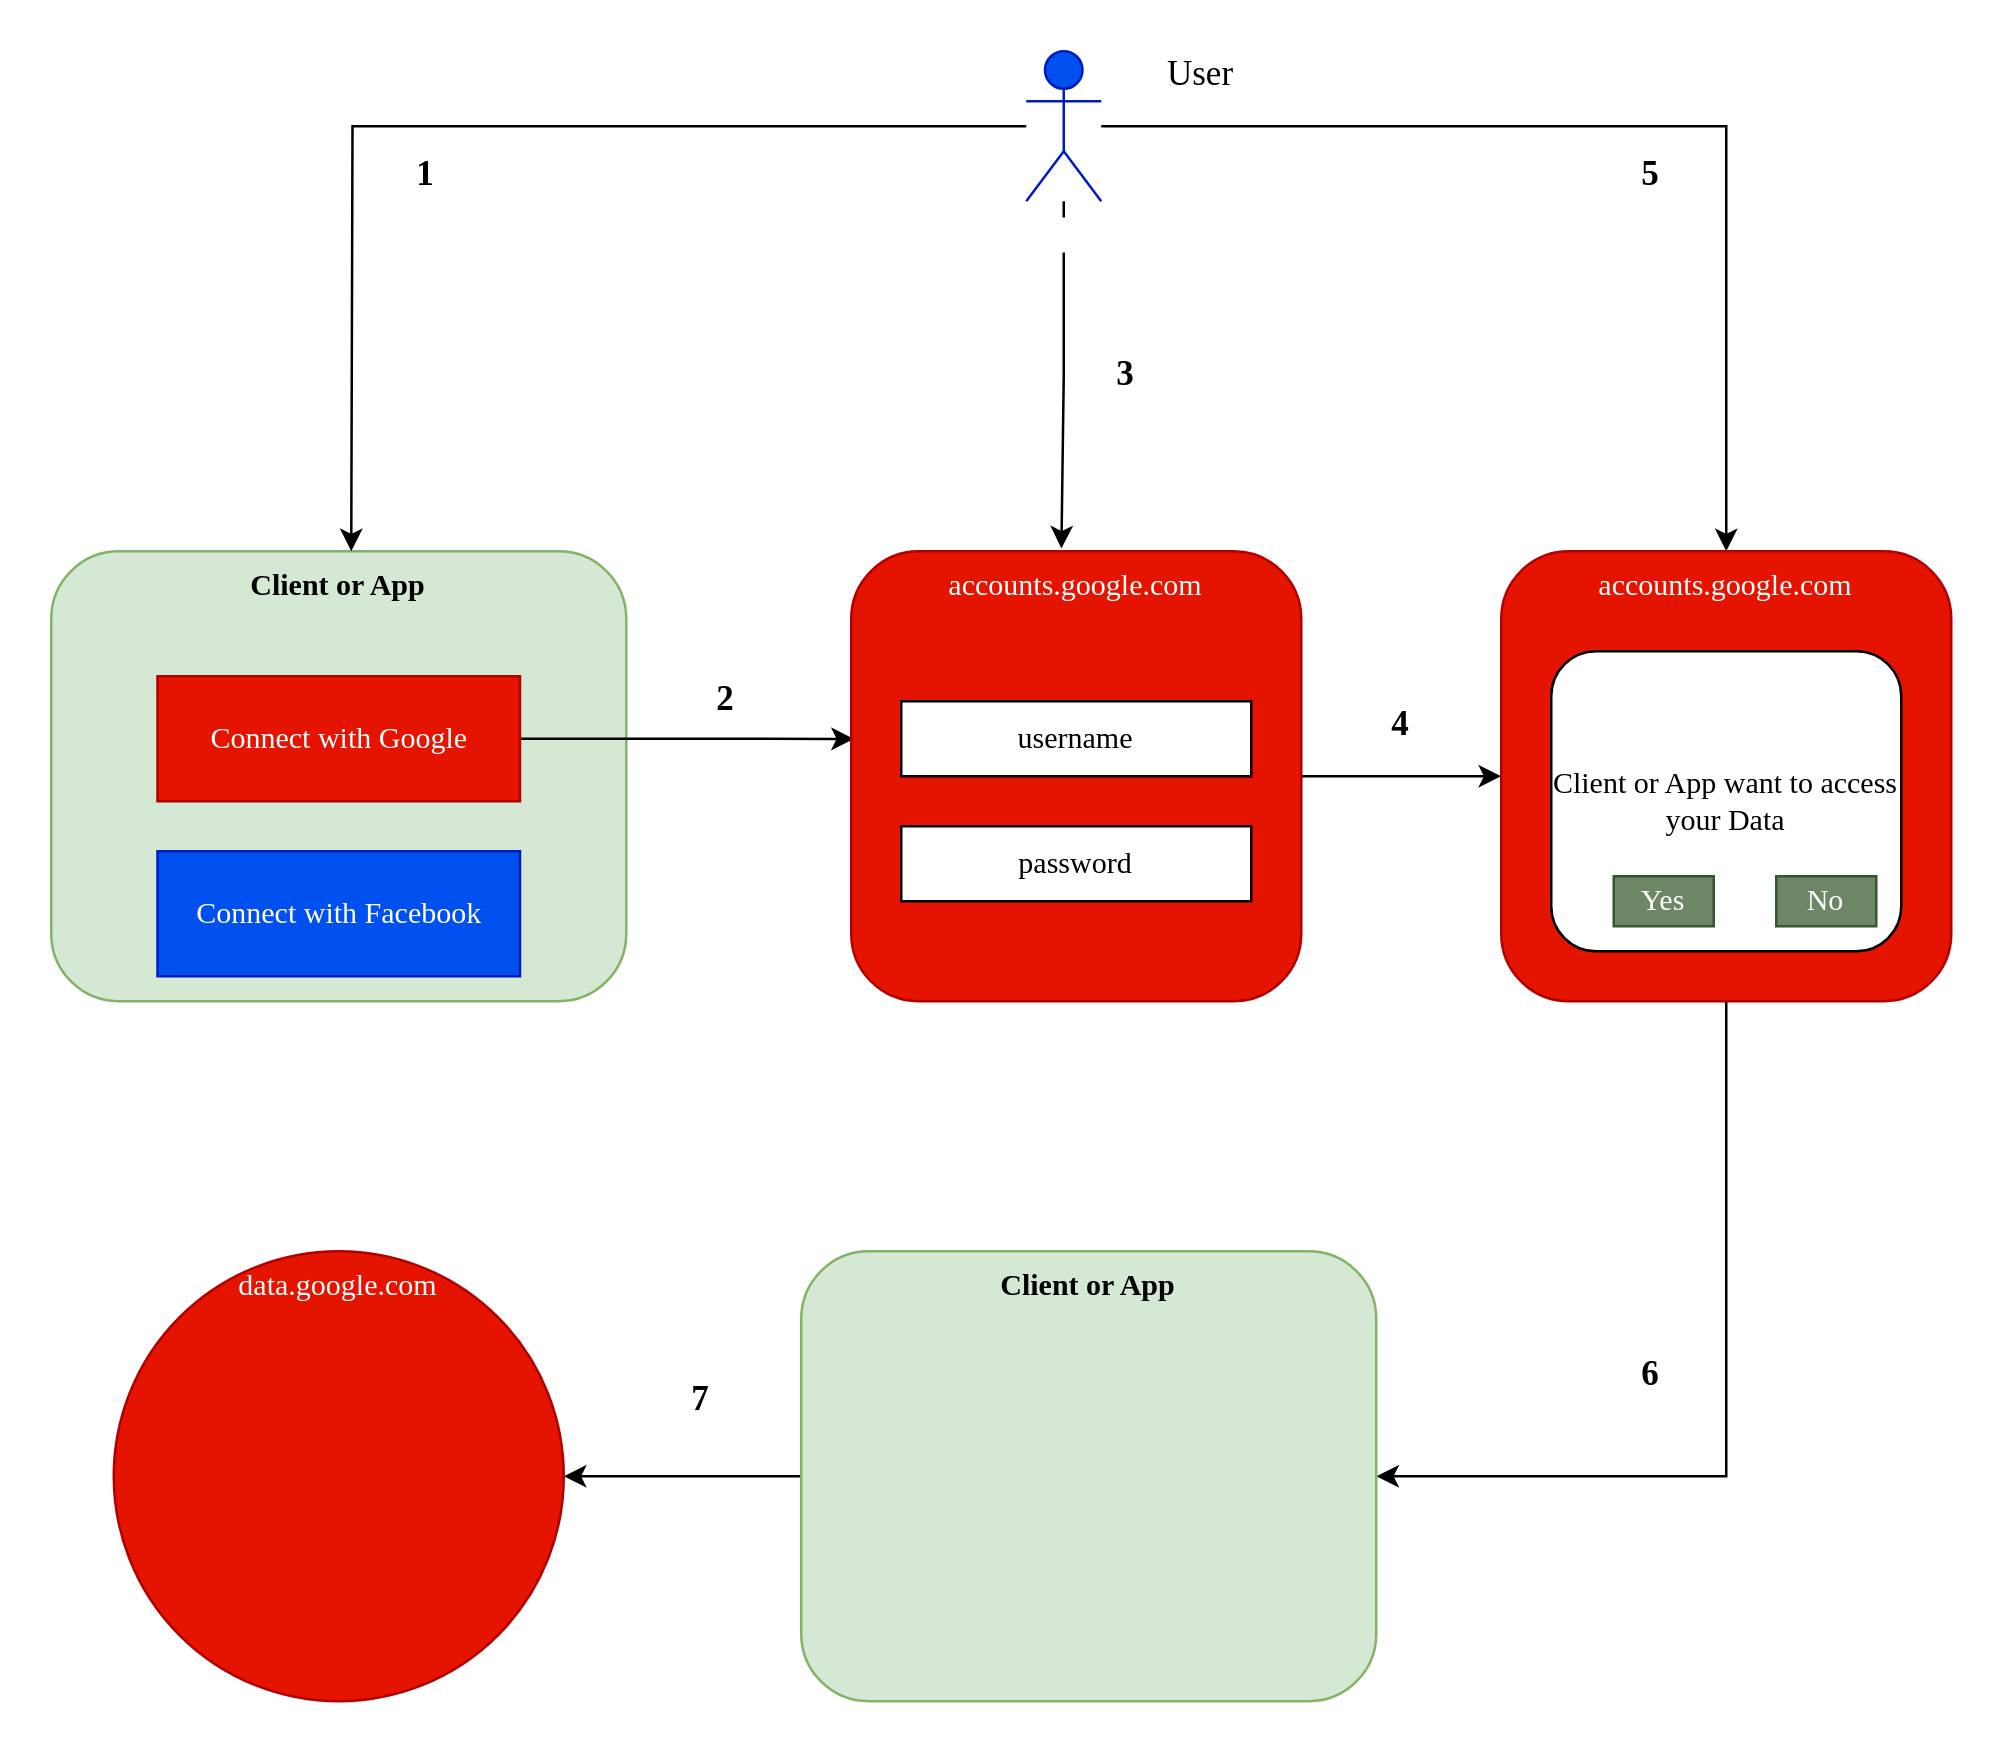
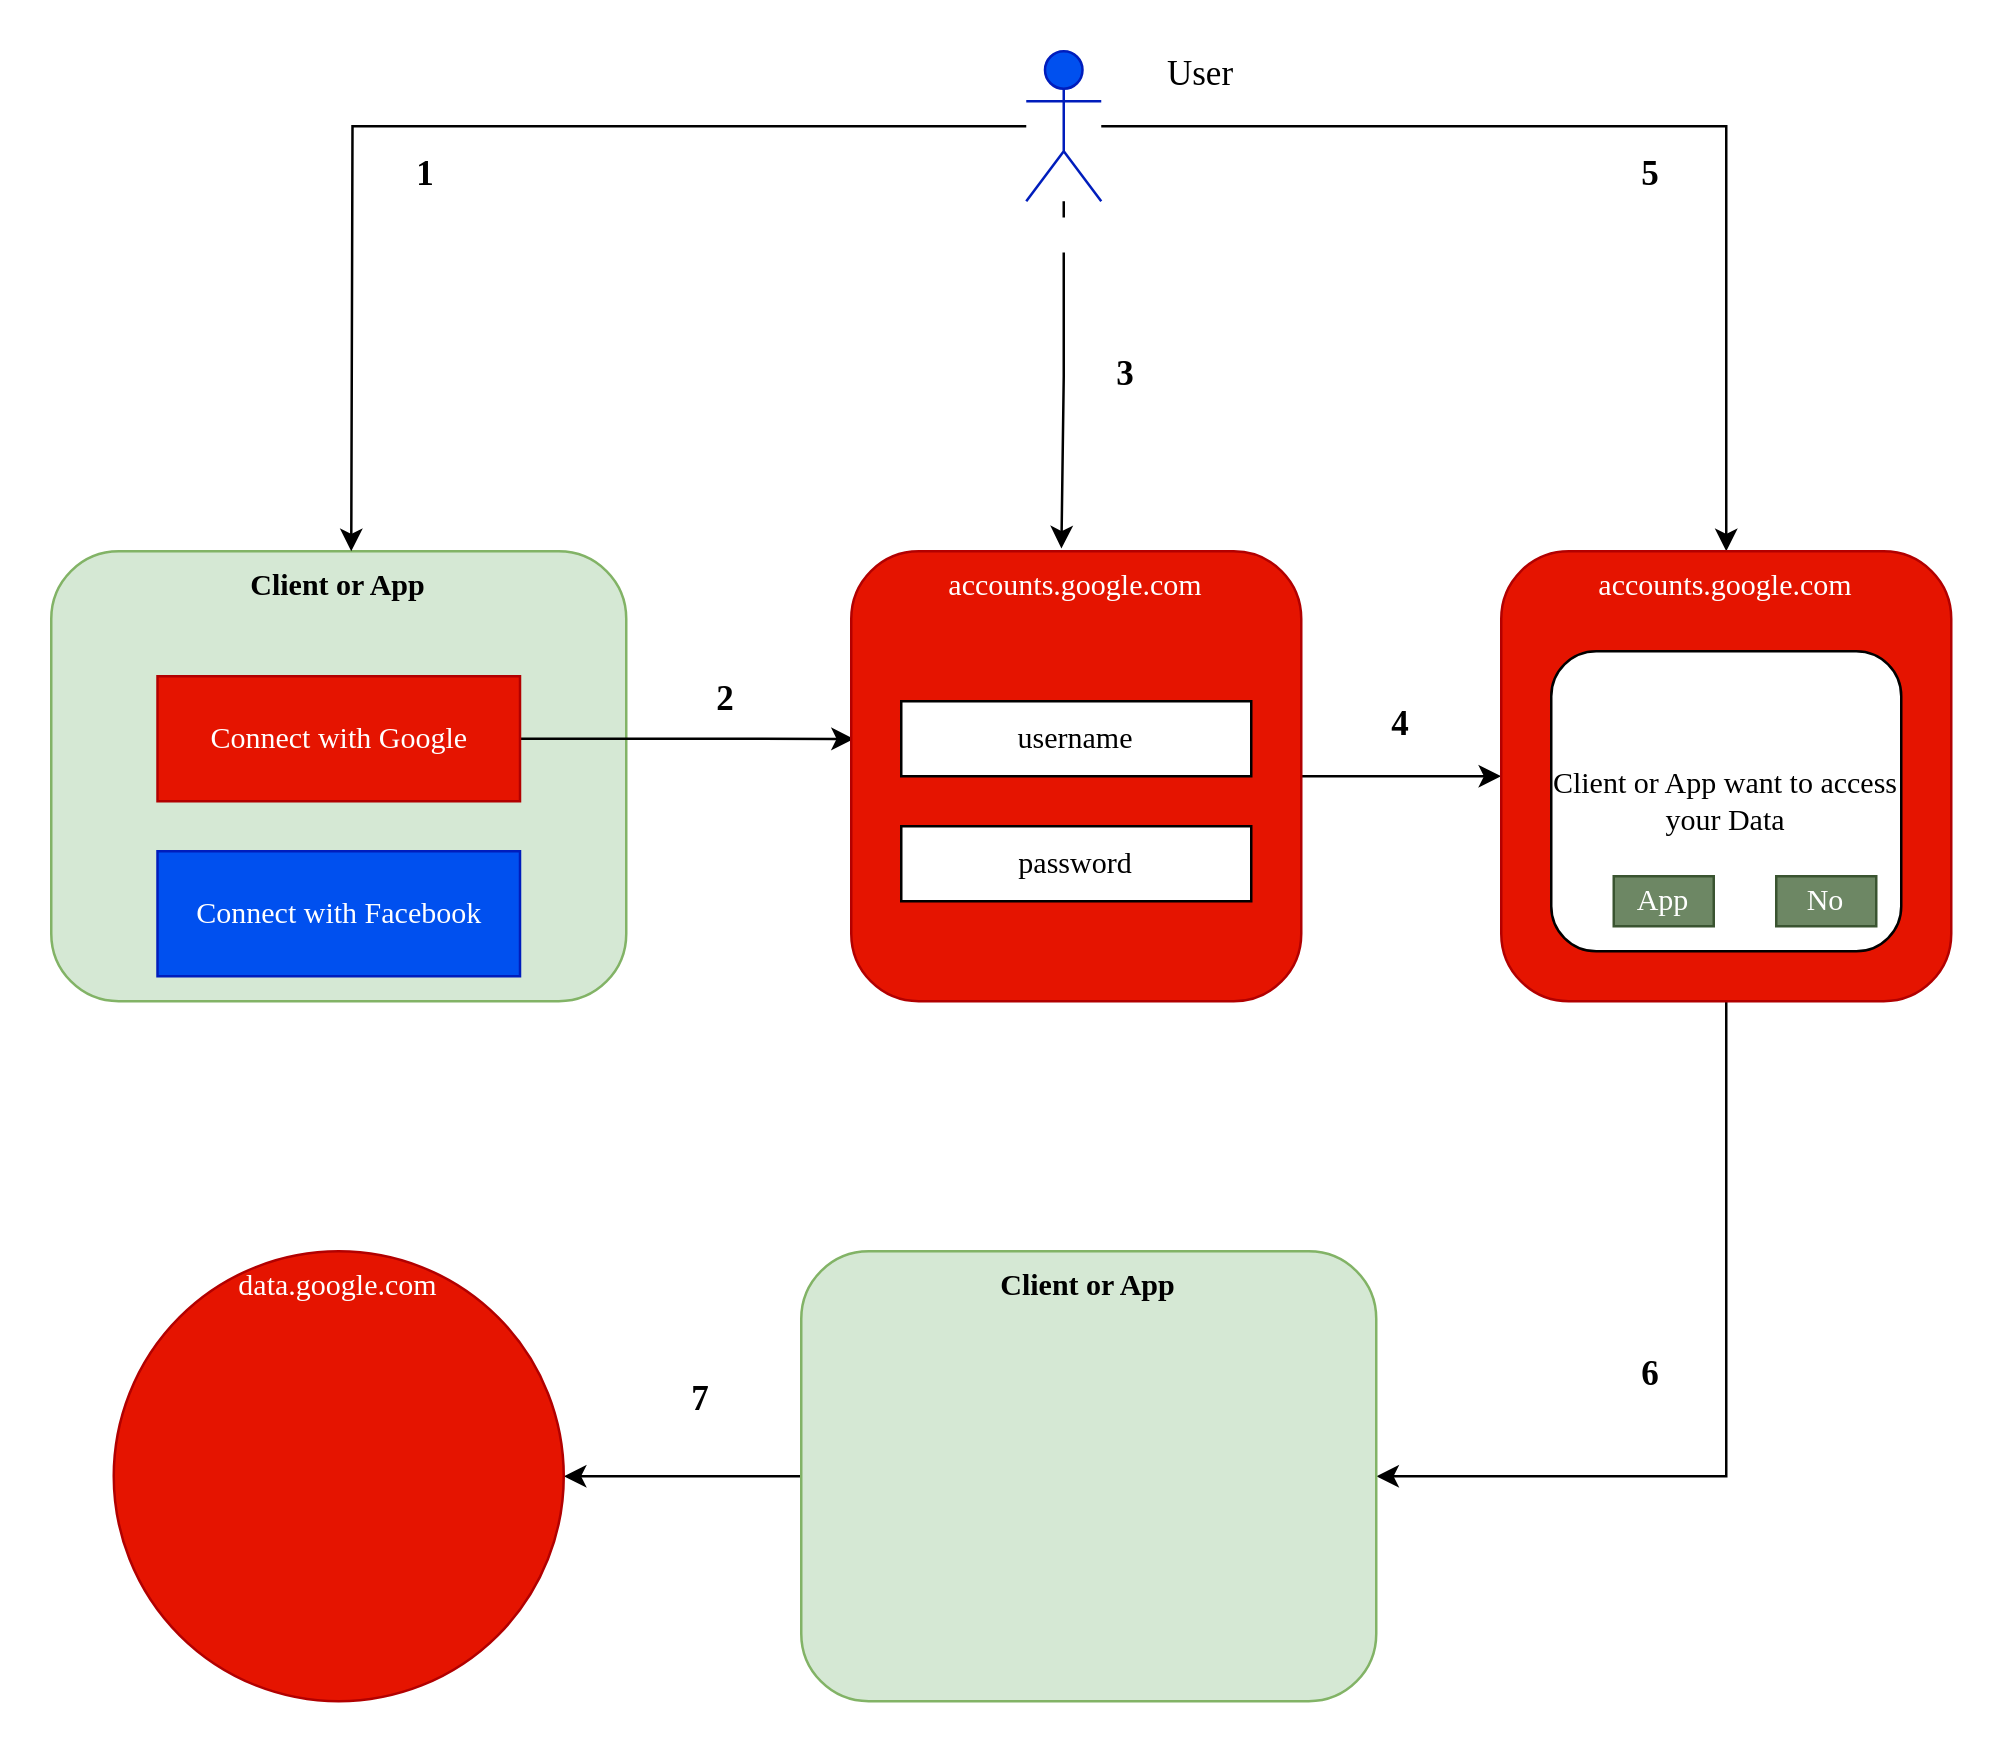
node "Yes": label "Yes" -> "App"
